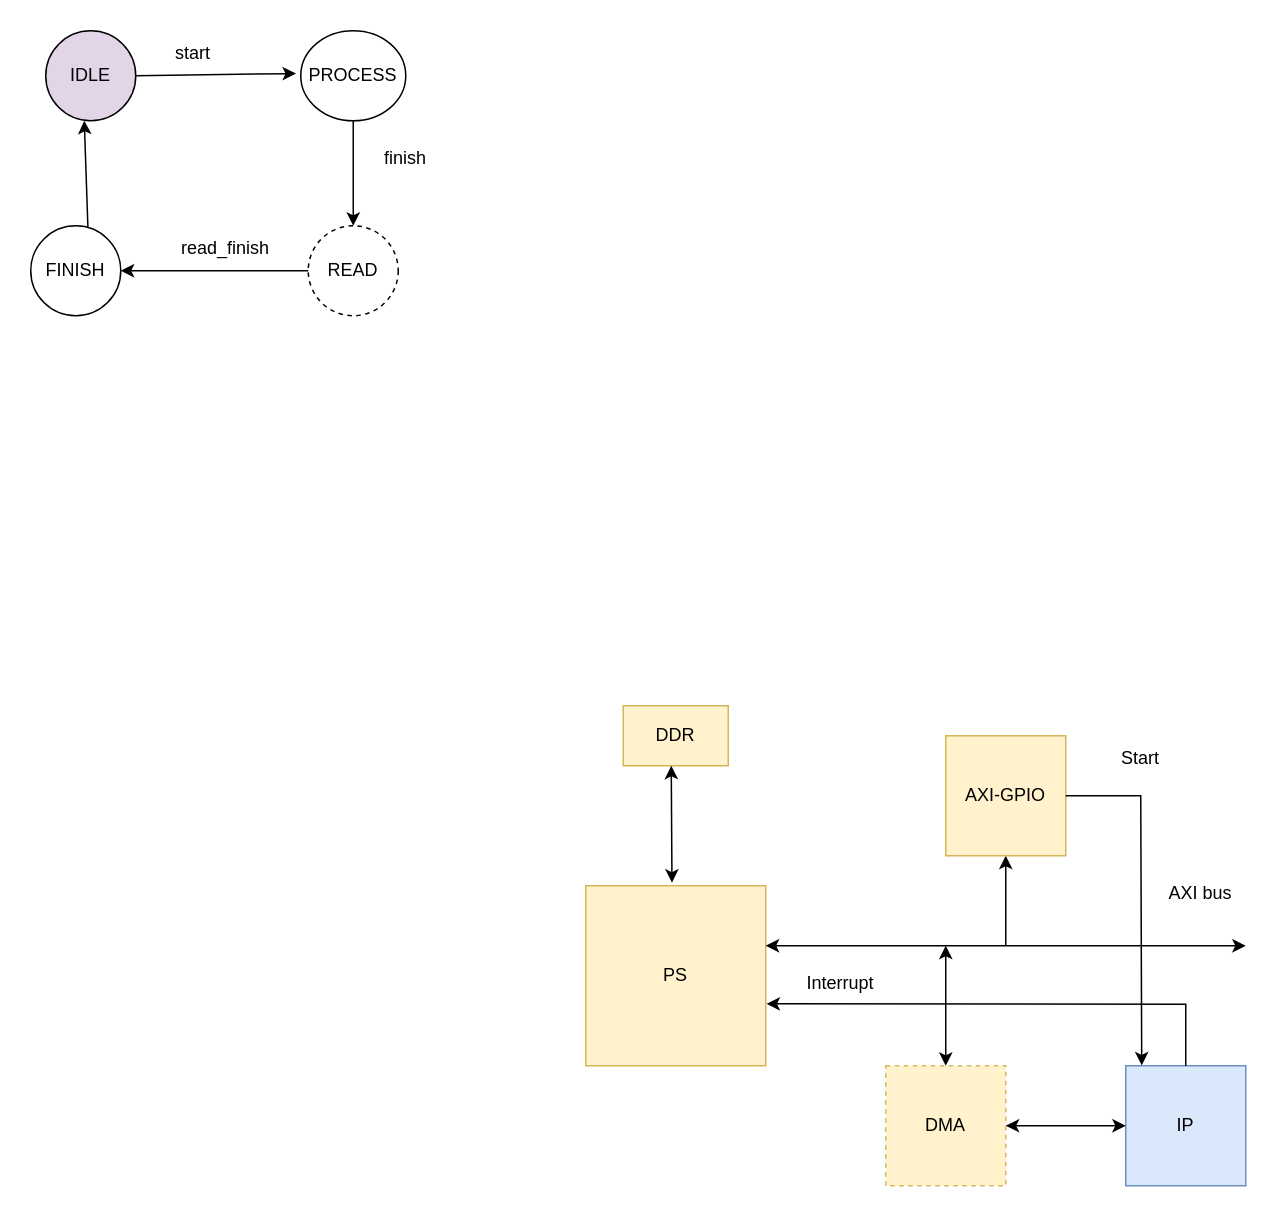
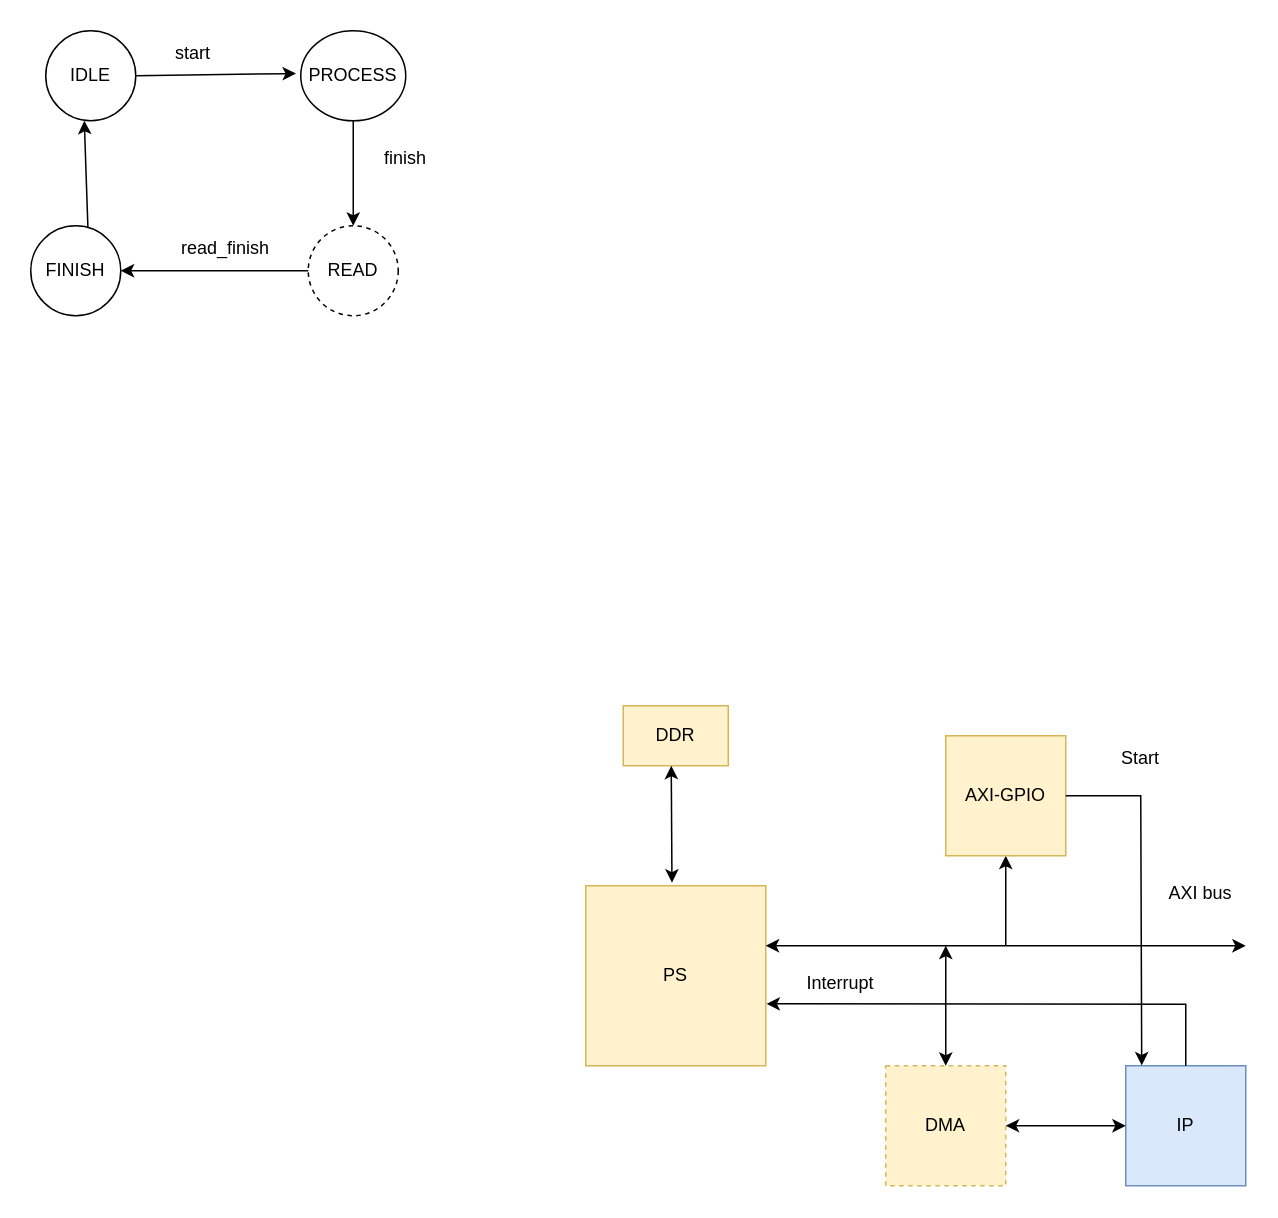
node "IDLE": fillcolor #e1d5e7 -> #ffffff
